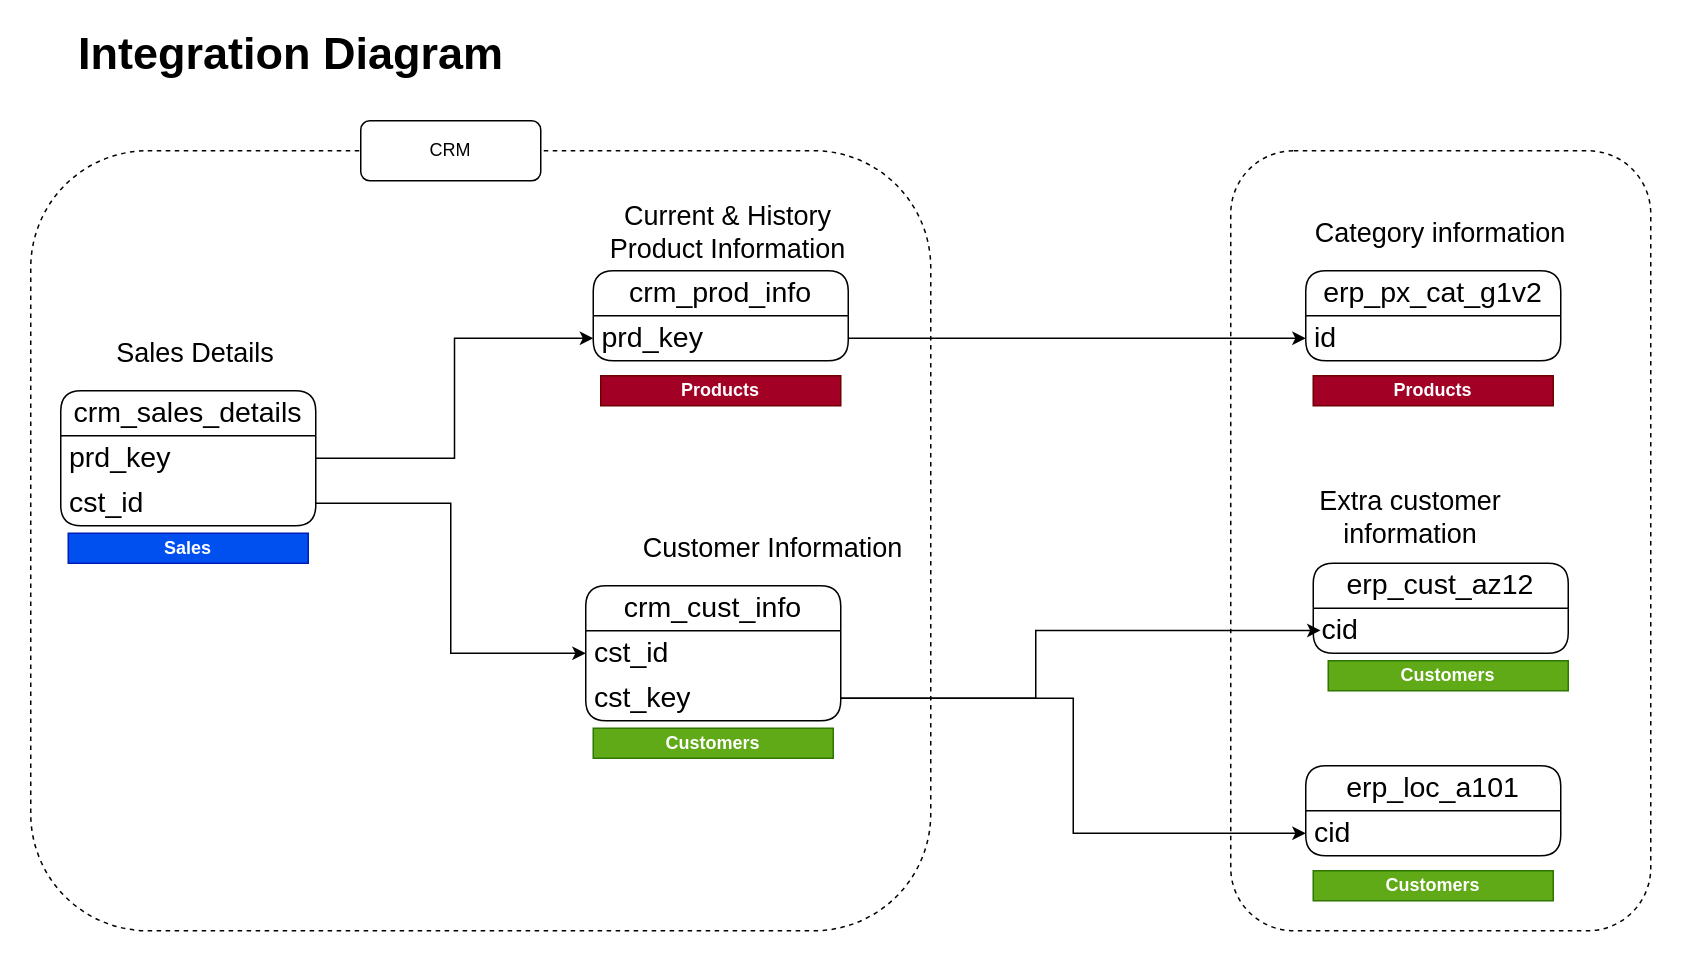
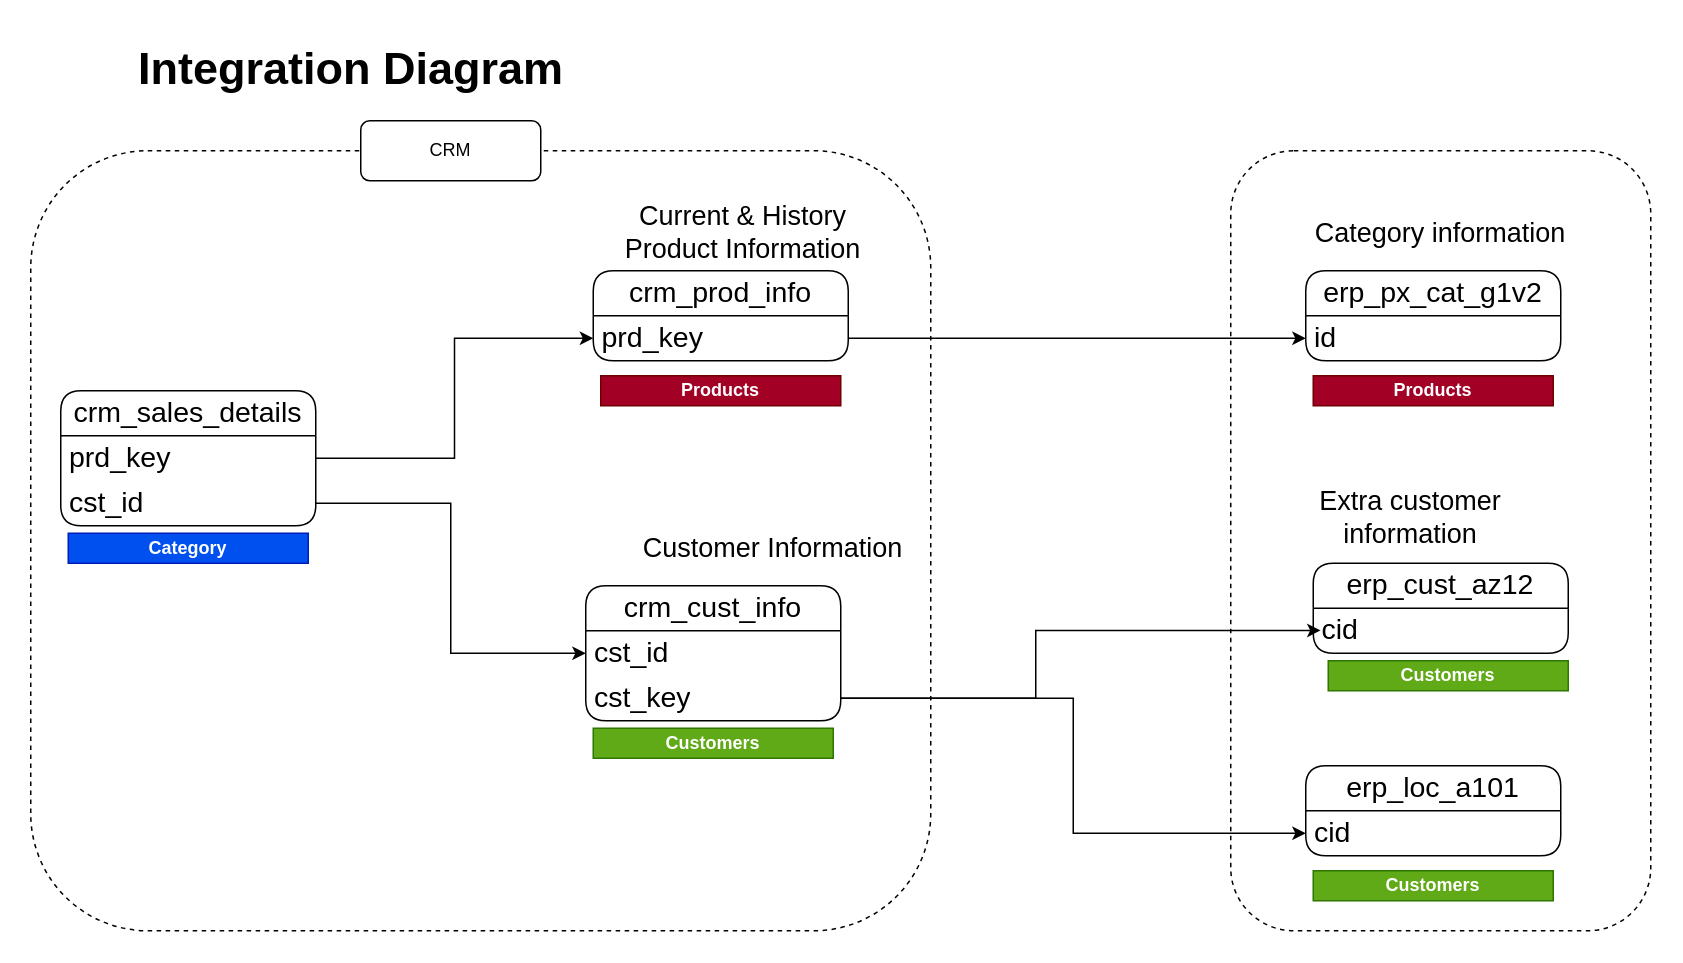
node "Integration Diagram": moved (316, 53) -> (376, 68)
node "Current & History Product Information": moved (728, 233) -> (743, 233)
node "Sales Details": removed
node "Sales": label "Sales" -> "Category"
